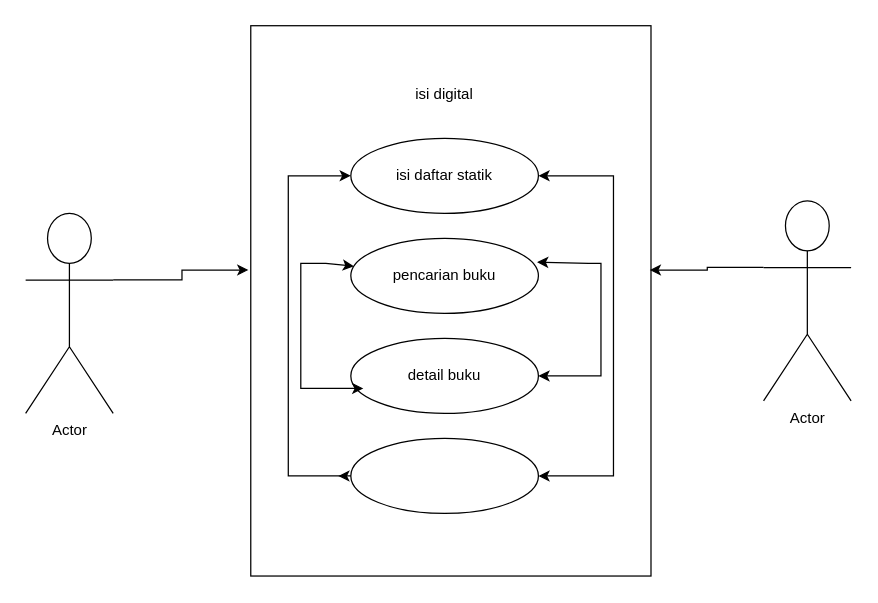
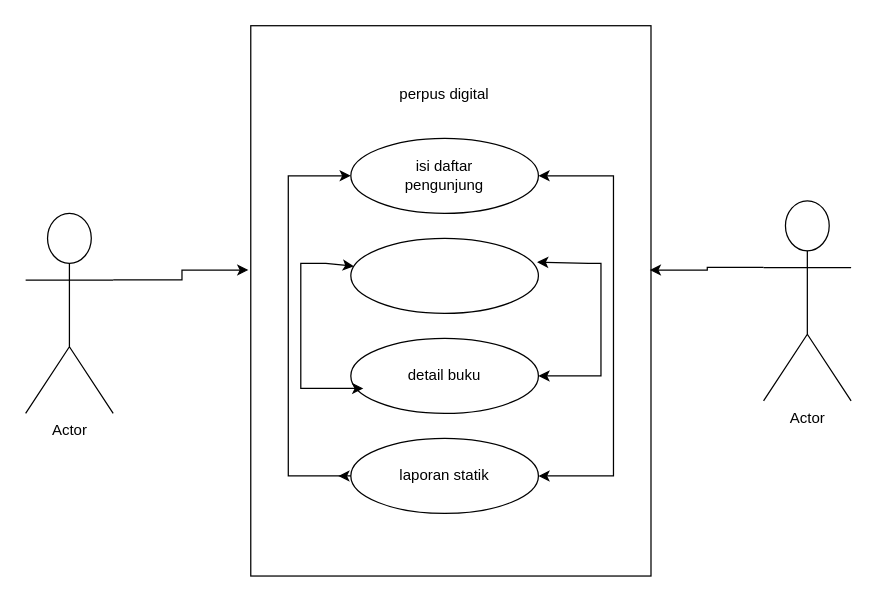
node "isi digital": label "isi digital" -> "perpus digital"
node "isi daftar statik": label "isi daftar statik" -> "isi daftar pengunjung"
node "pencarian buku": removed
node "laporan statik": added
